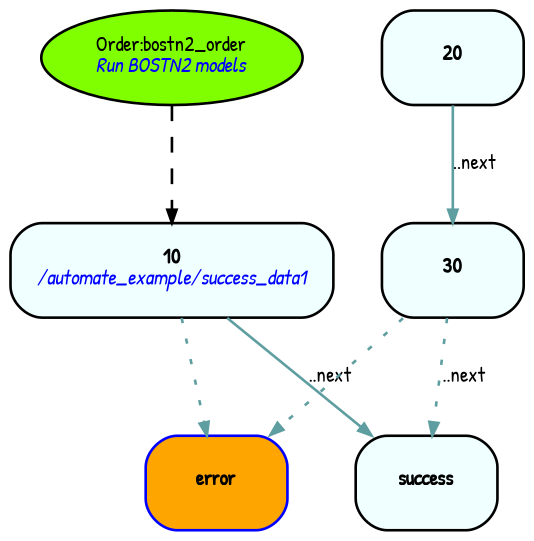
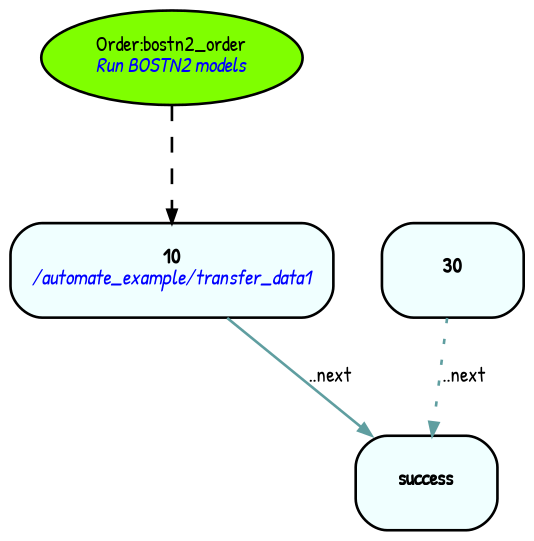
node "20": removed
node "10": text "/automate_example/success_data1" -> "/automate_example/transfer_data1"
node "error": removed
